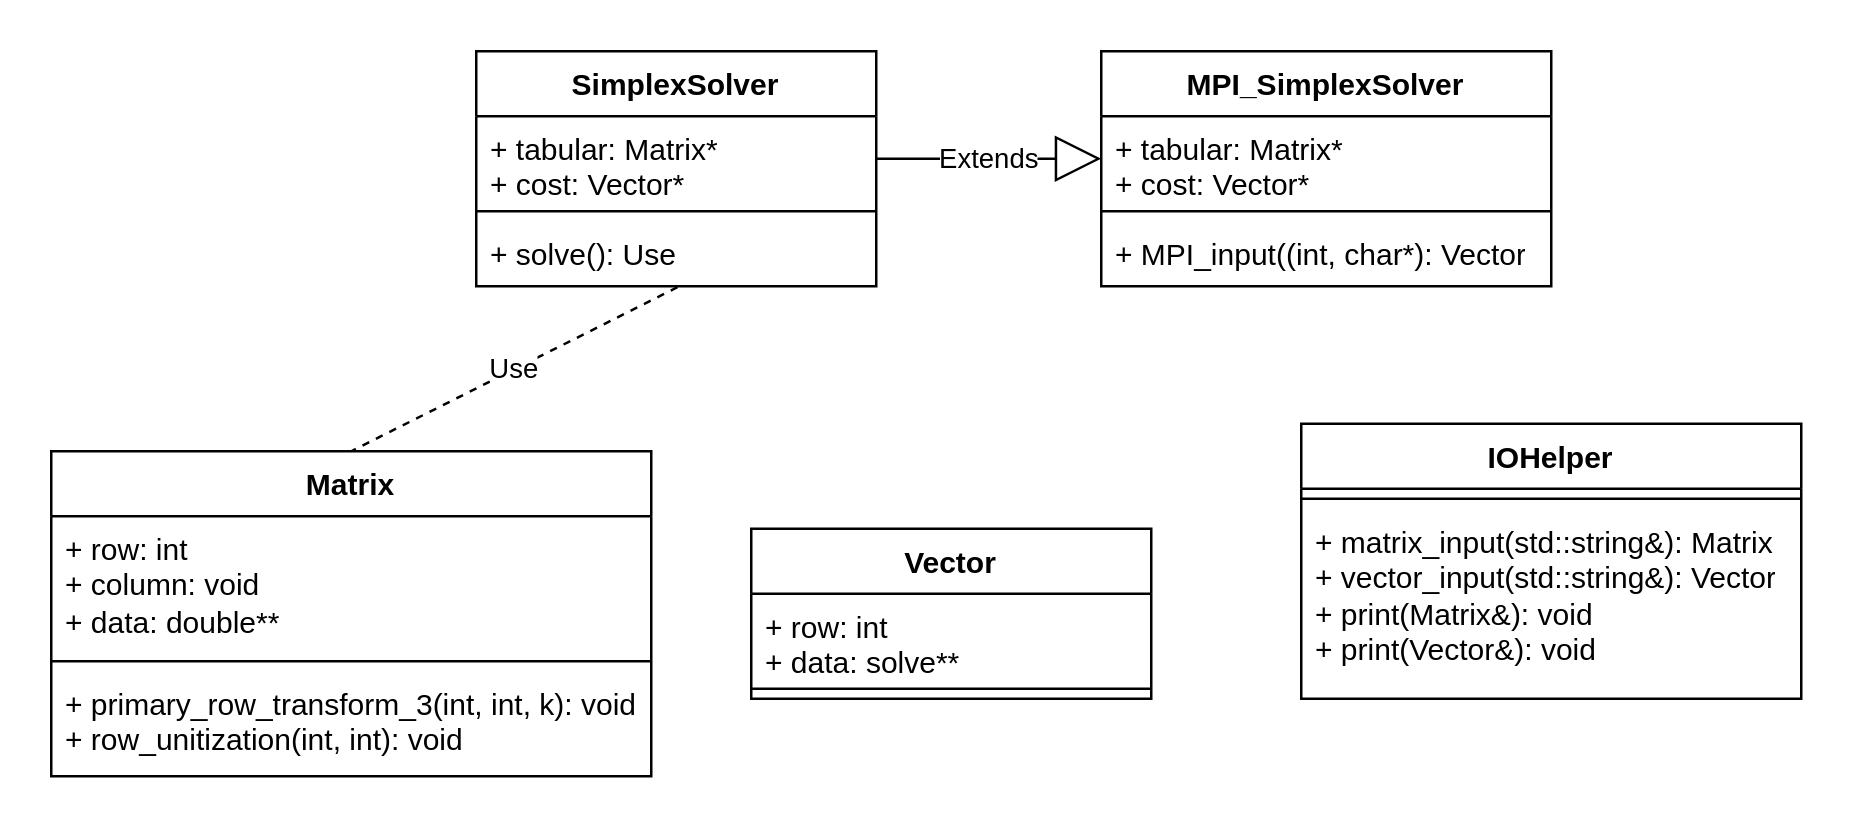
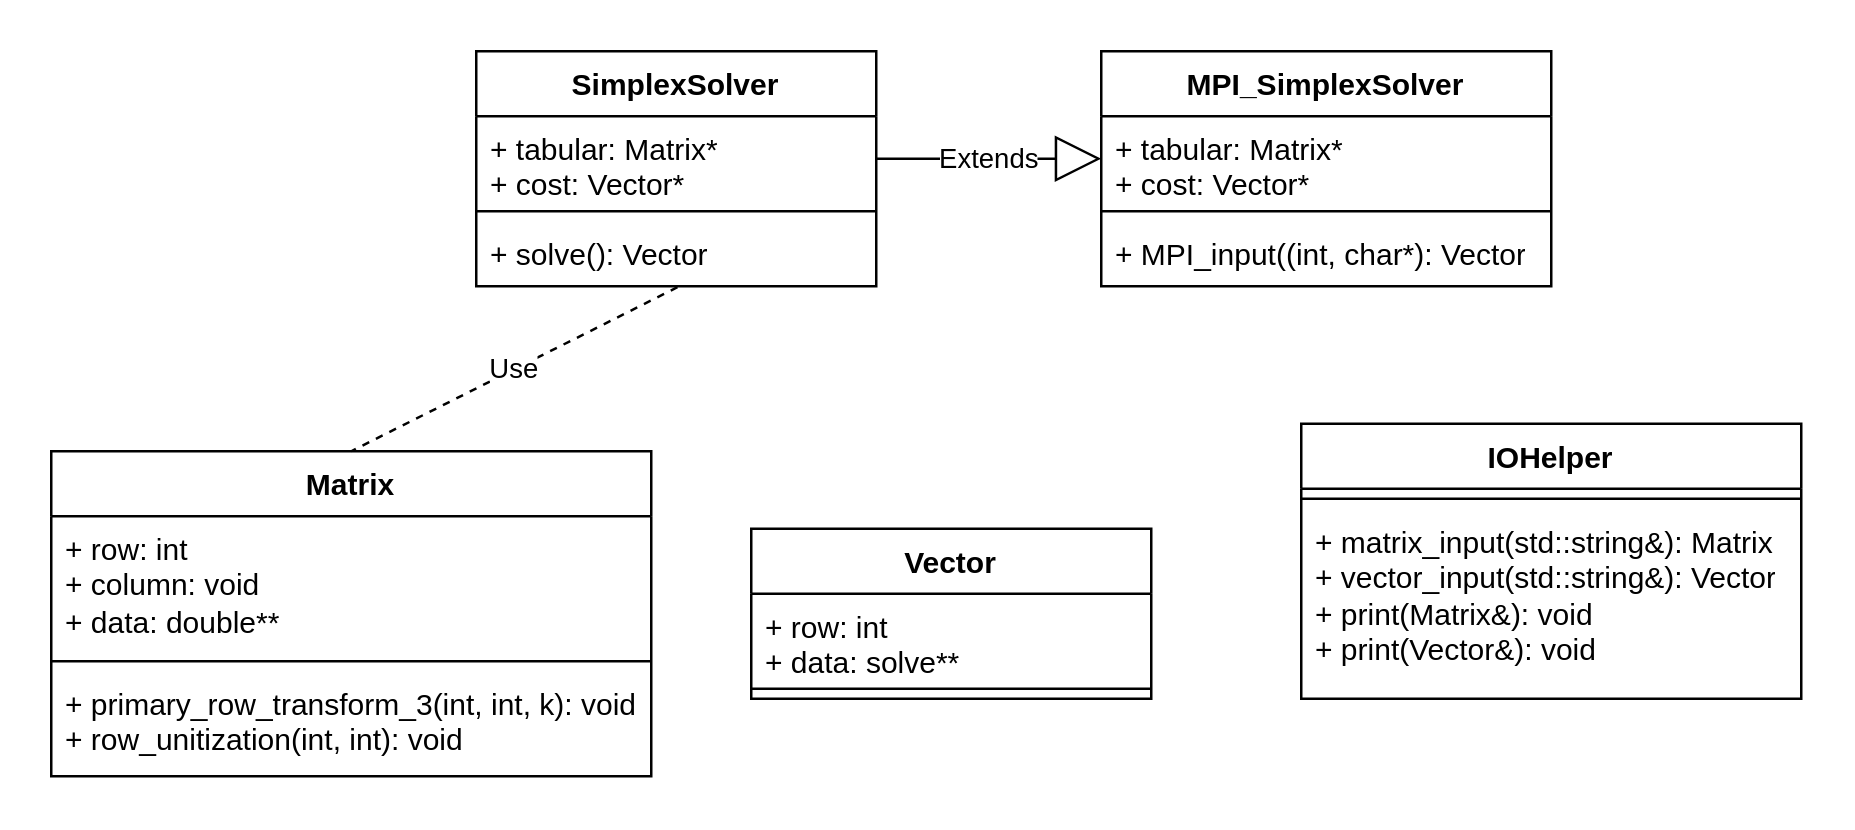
node "+ solve(): Use": label "+ solve(): Use" -> "+ solve(): Vector"
